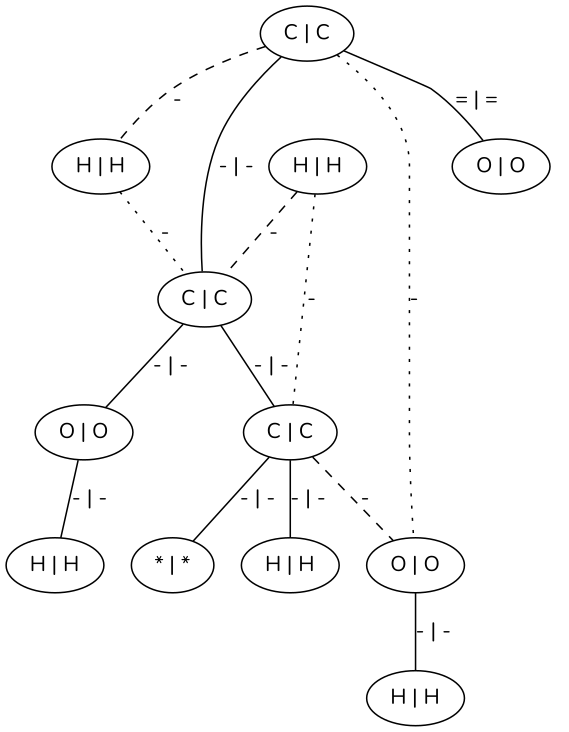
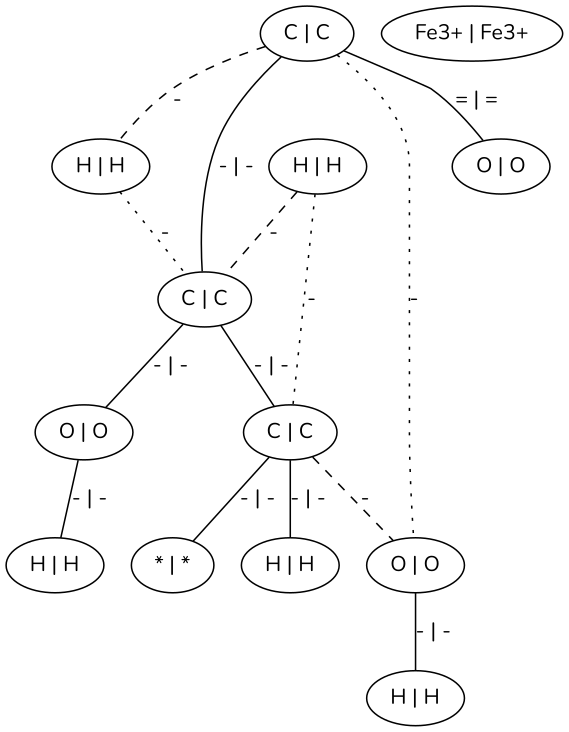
node "Fe3+ | Fe3+": added
